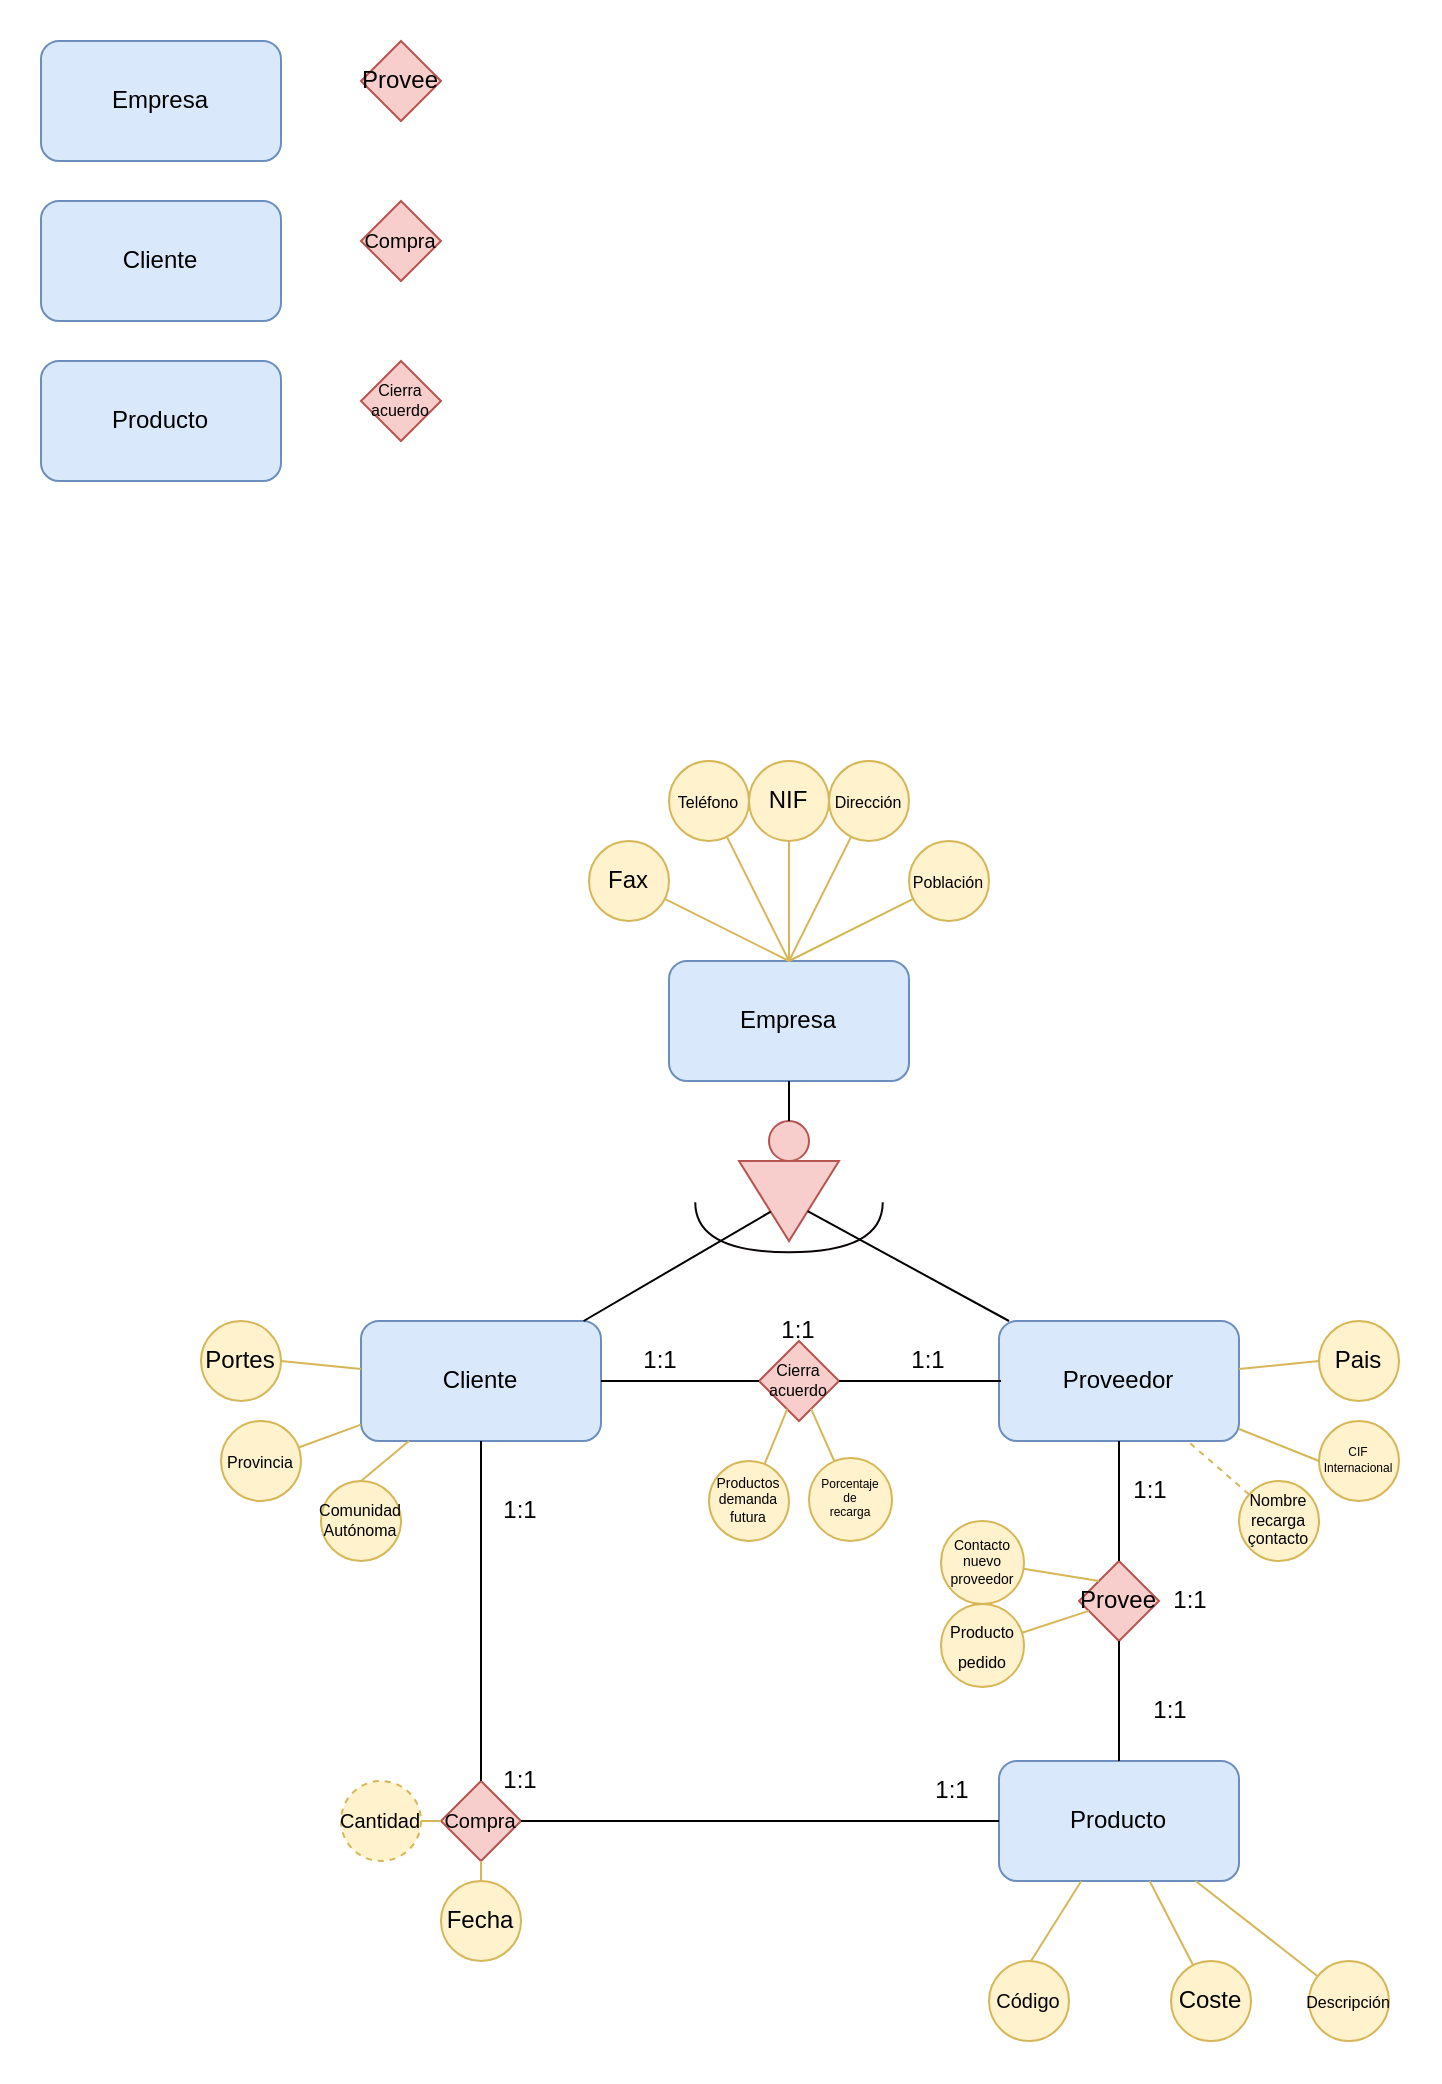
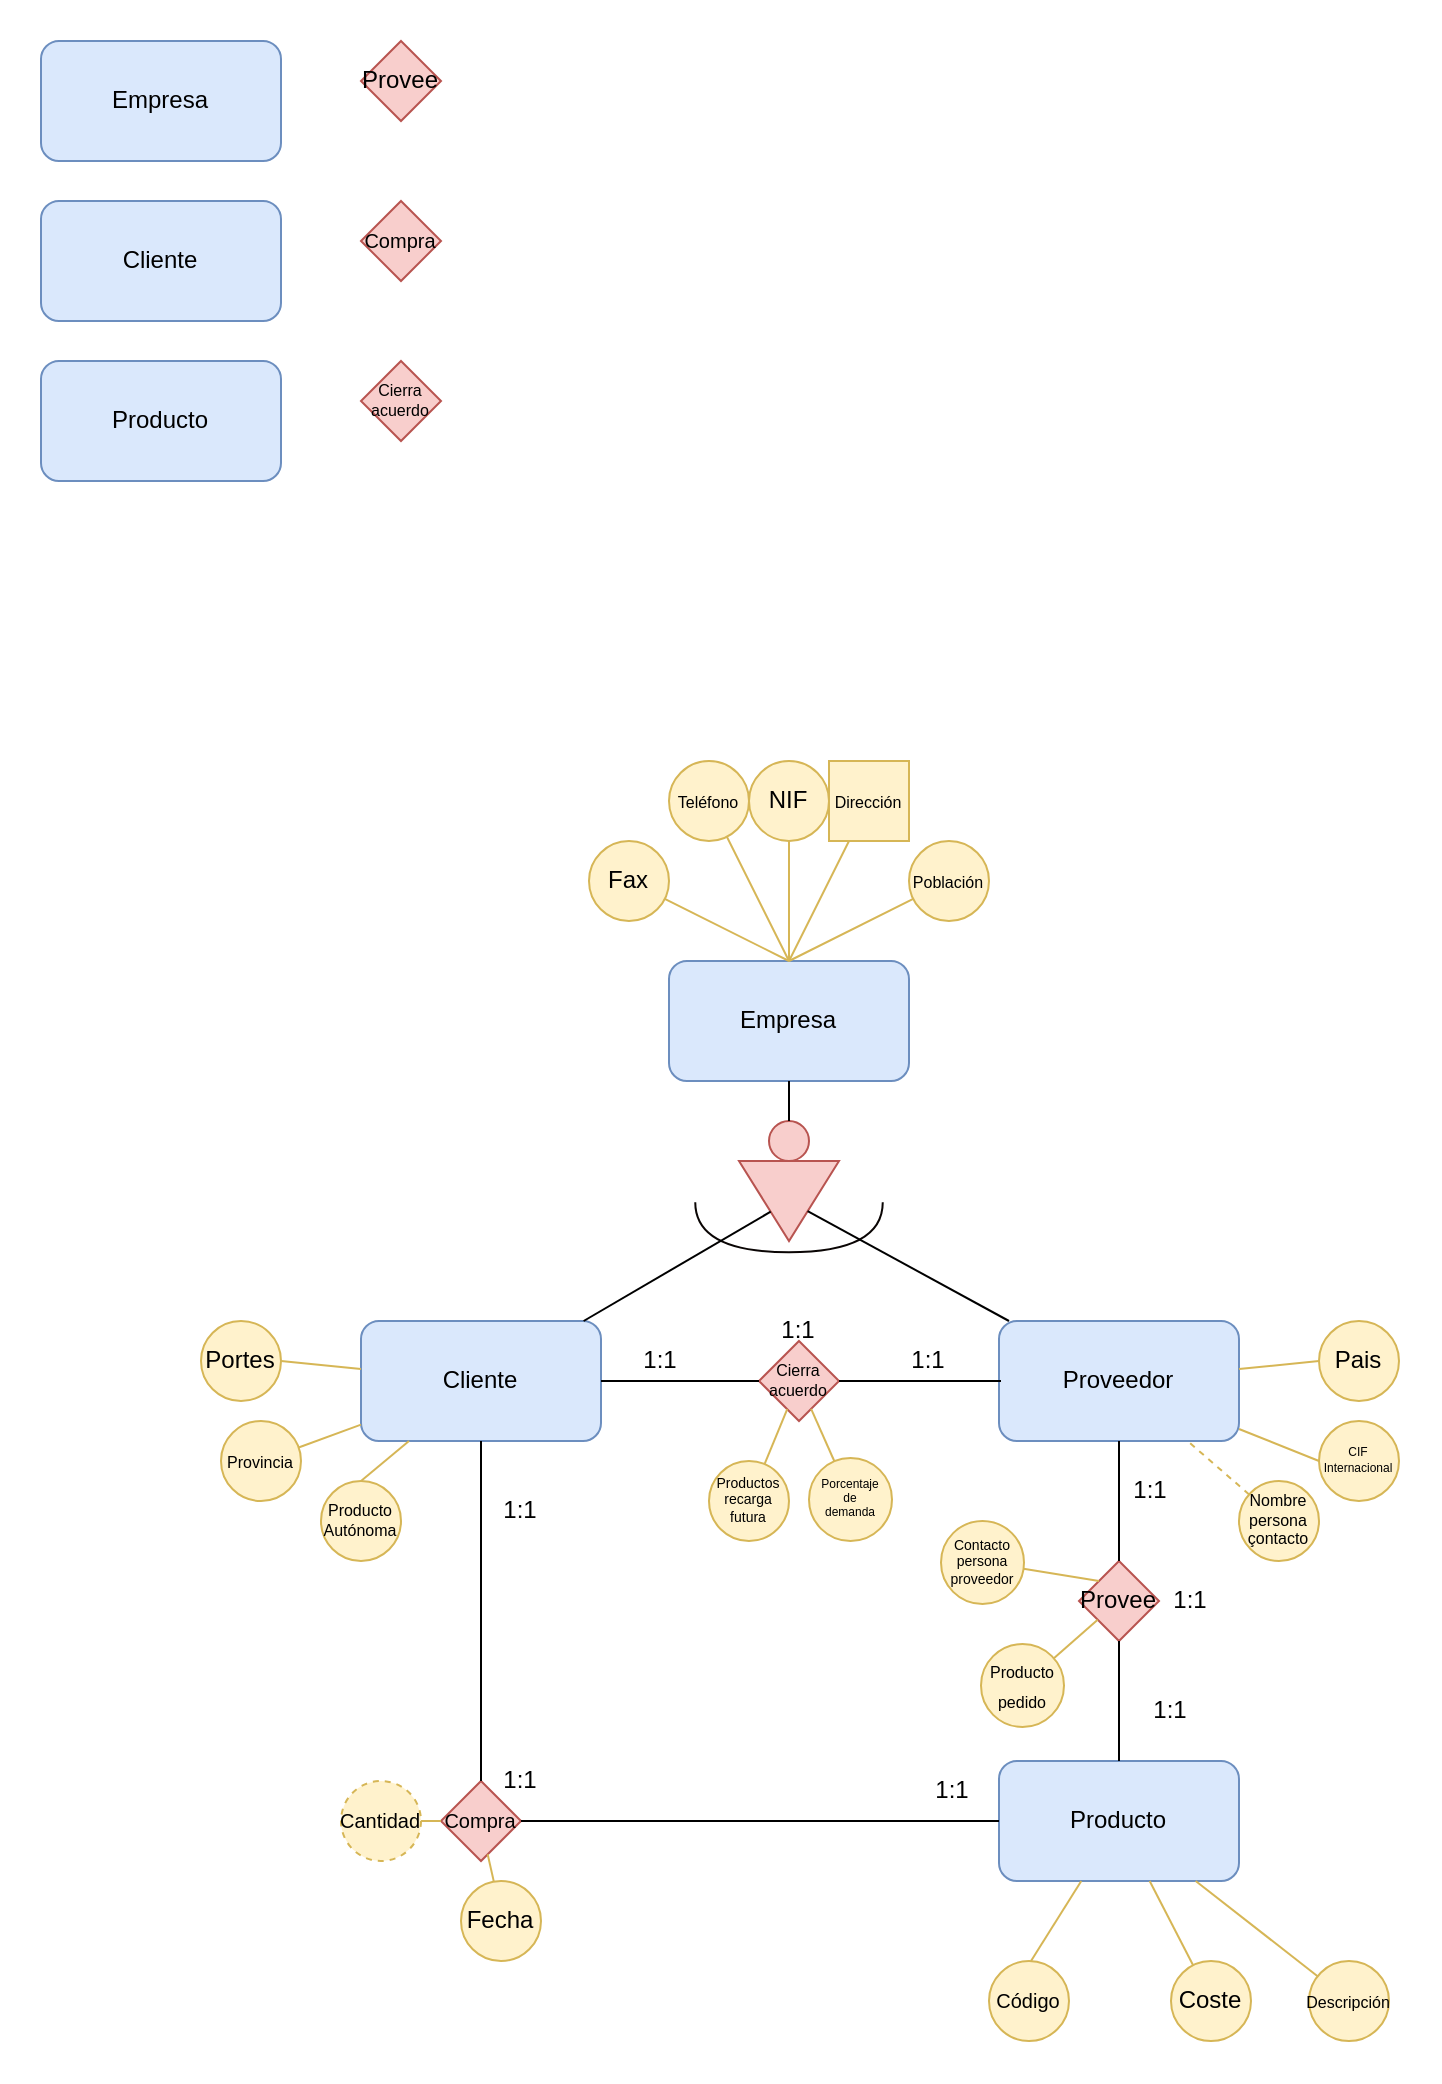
node "Dirección": shape ellipse -> rectangle
node "Porcentaje de recarga": label "Porcentaje de recarga" -> "Porcentaje de demanda"
node "Productos demanda futura": label "Productos demanda futura" -> "Productos recarga futura"
node "Comunidad Autónoma": label "Comunidad Autónoma" -> "Producto Autónoma"
node "Nombre recarga çontacto": label "Nombre recarga çontacto" -> "Nombre persona çontacto"
node "Contacto nuevo proveedor": label "Contacto nuevo proveedor" -> "Contacto persona proveedor"
node "Producto pedido": moved (983, 1646) -> (1023, 1686)
node "Fecha": moved (481, 1921) -> (501, 1921)
